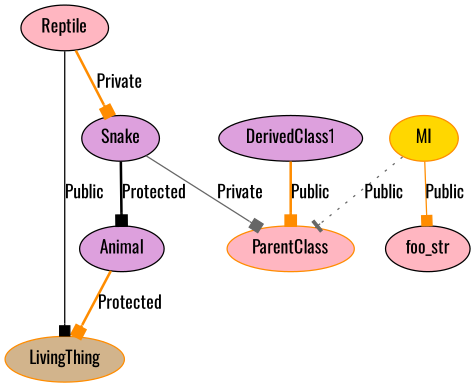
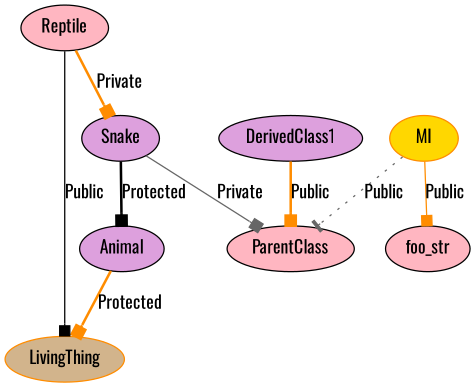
node "ParentClass": color darkorange -> black
